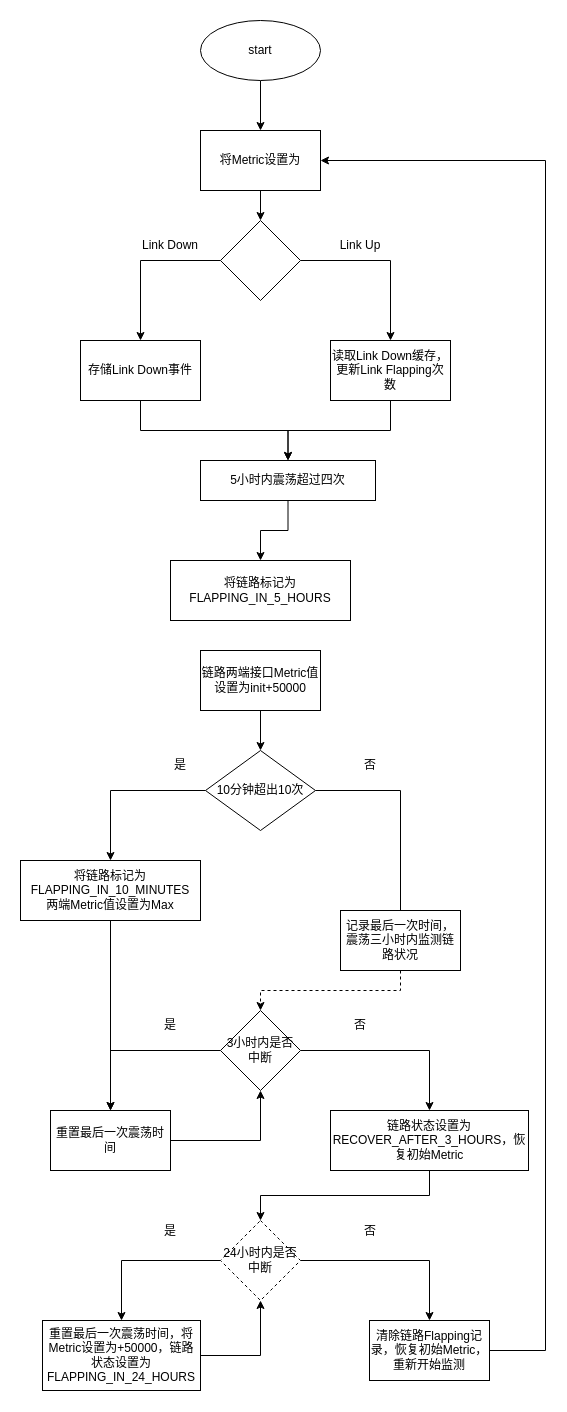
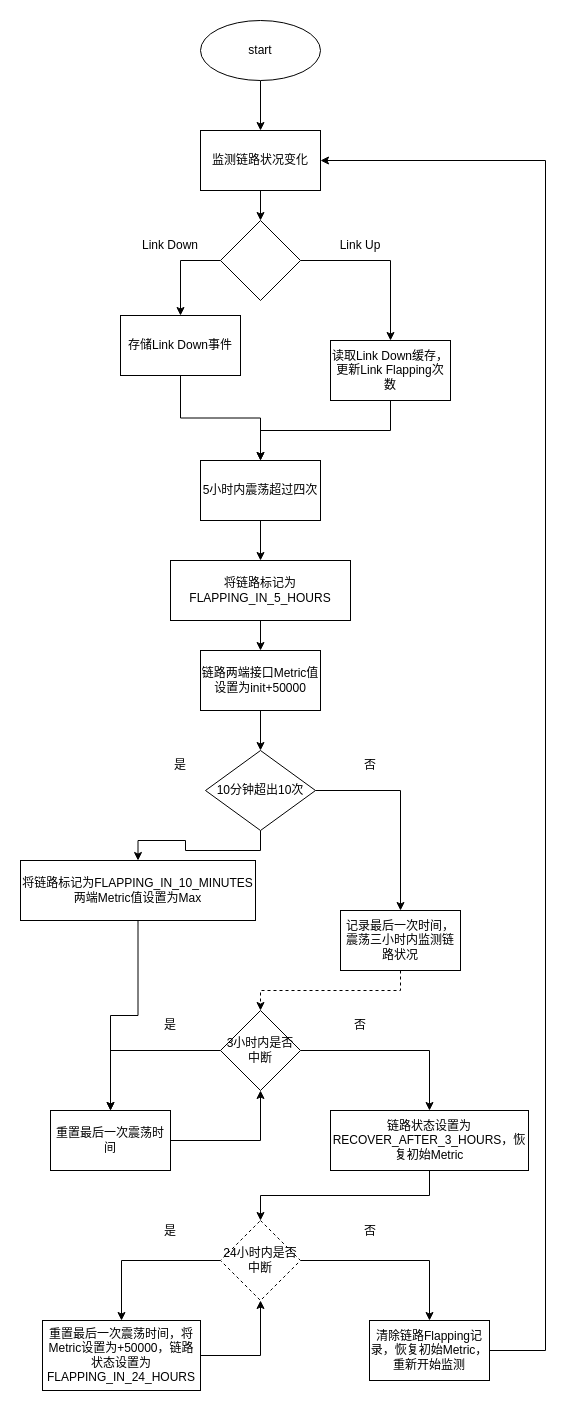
node "将Metric设置为": label "将Metric设置为" -> "监测链路状况变化"
node "存储Link Down事件": moved (141, 371) -> (181, 346)
node "5小时内震荡超过四次": size 175x40 -> 120x60
edge "将链路标记为FLAPPING_IN_5_HOURS" -> "链路两端接口Metric值设置为init+50000": added
node "将链路标记为FLAPPING_IN_10_MINUTES 两端Metric值设置为Max": size 180x60 -> 235x60
edge "10分钟超出10次" -- "记录最后一次时间，震荡三小时内监测链路状况": arrowhead none -> classic
